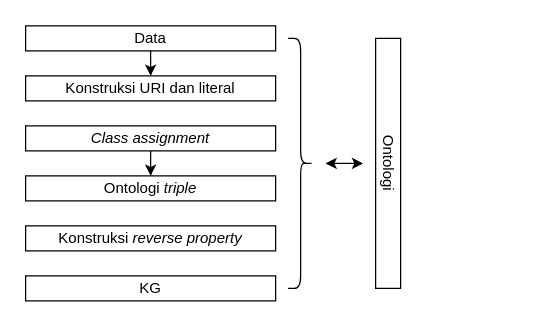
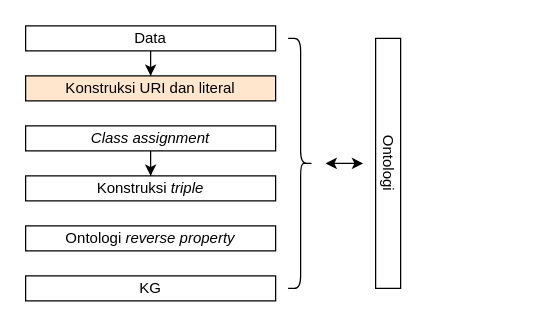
node "Konstruksi URI dan literal": fillcolor #ffffff -> #ffe6cc
node "Ontologi triple": label "Ontologi triple" -> "Konstruksi triple"
node "Konstruksi reverse property": label "Konstruksi reverse property" -> "Ontologi reverse property"
